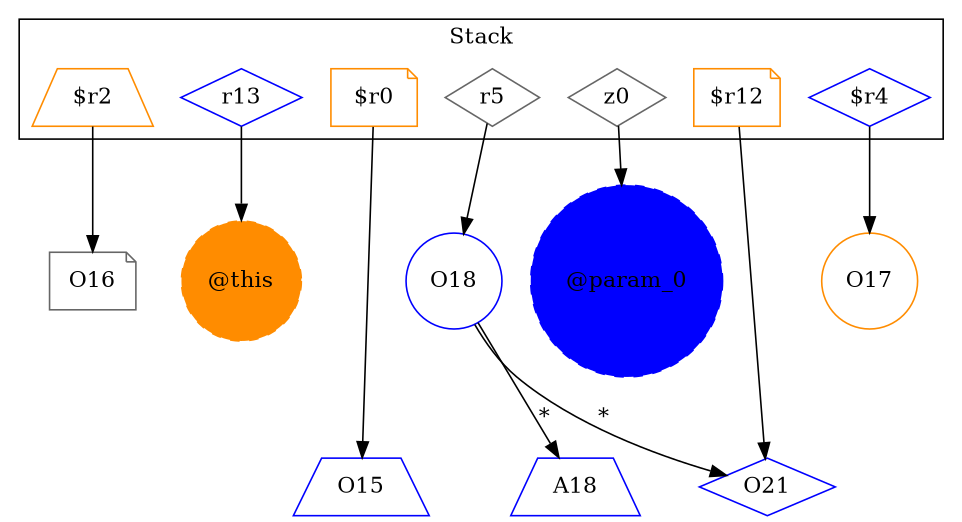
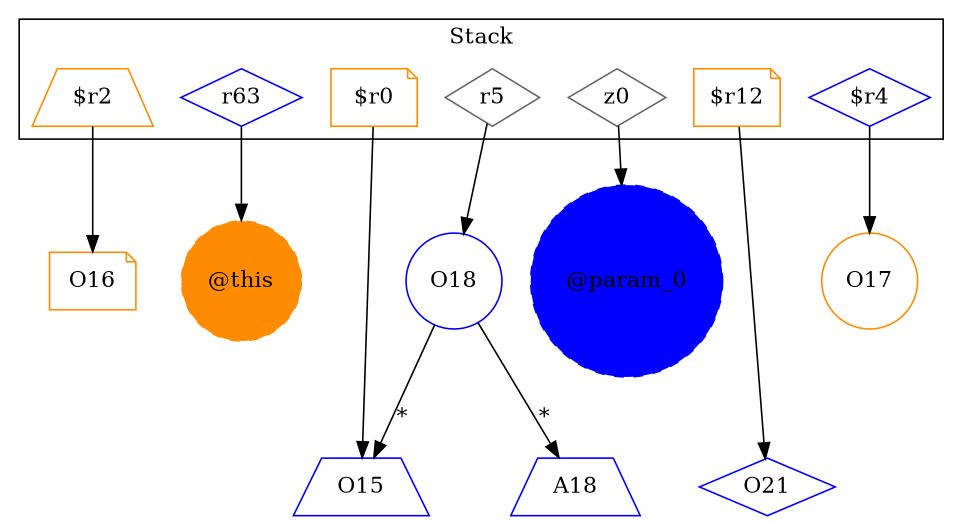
node "r13": label "r13" -> "r63"
node "O16": color gray40 -> darkorange
edge "O18" -> "O21": now "O18" -> "O15"
